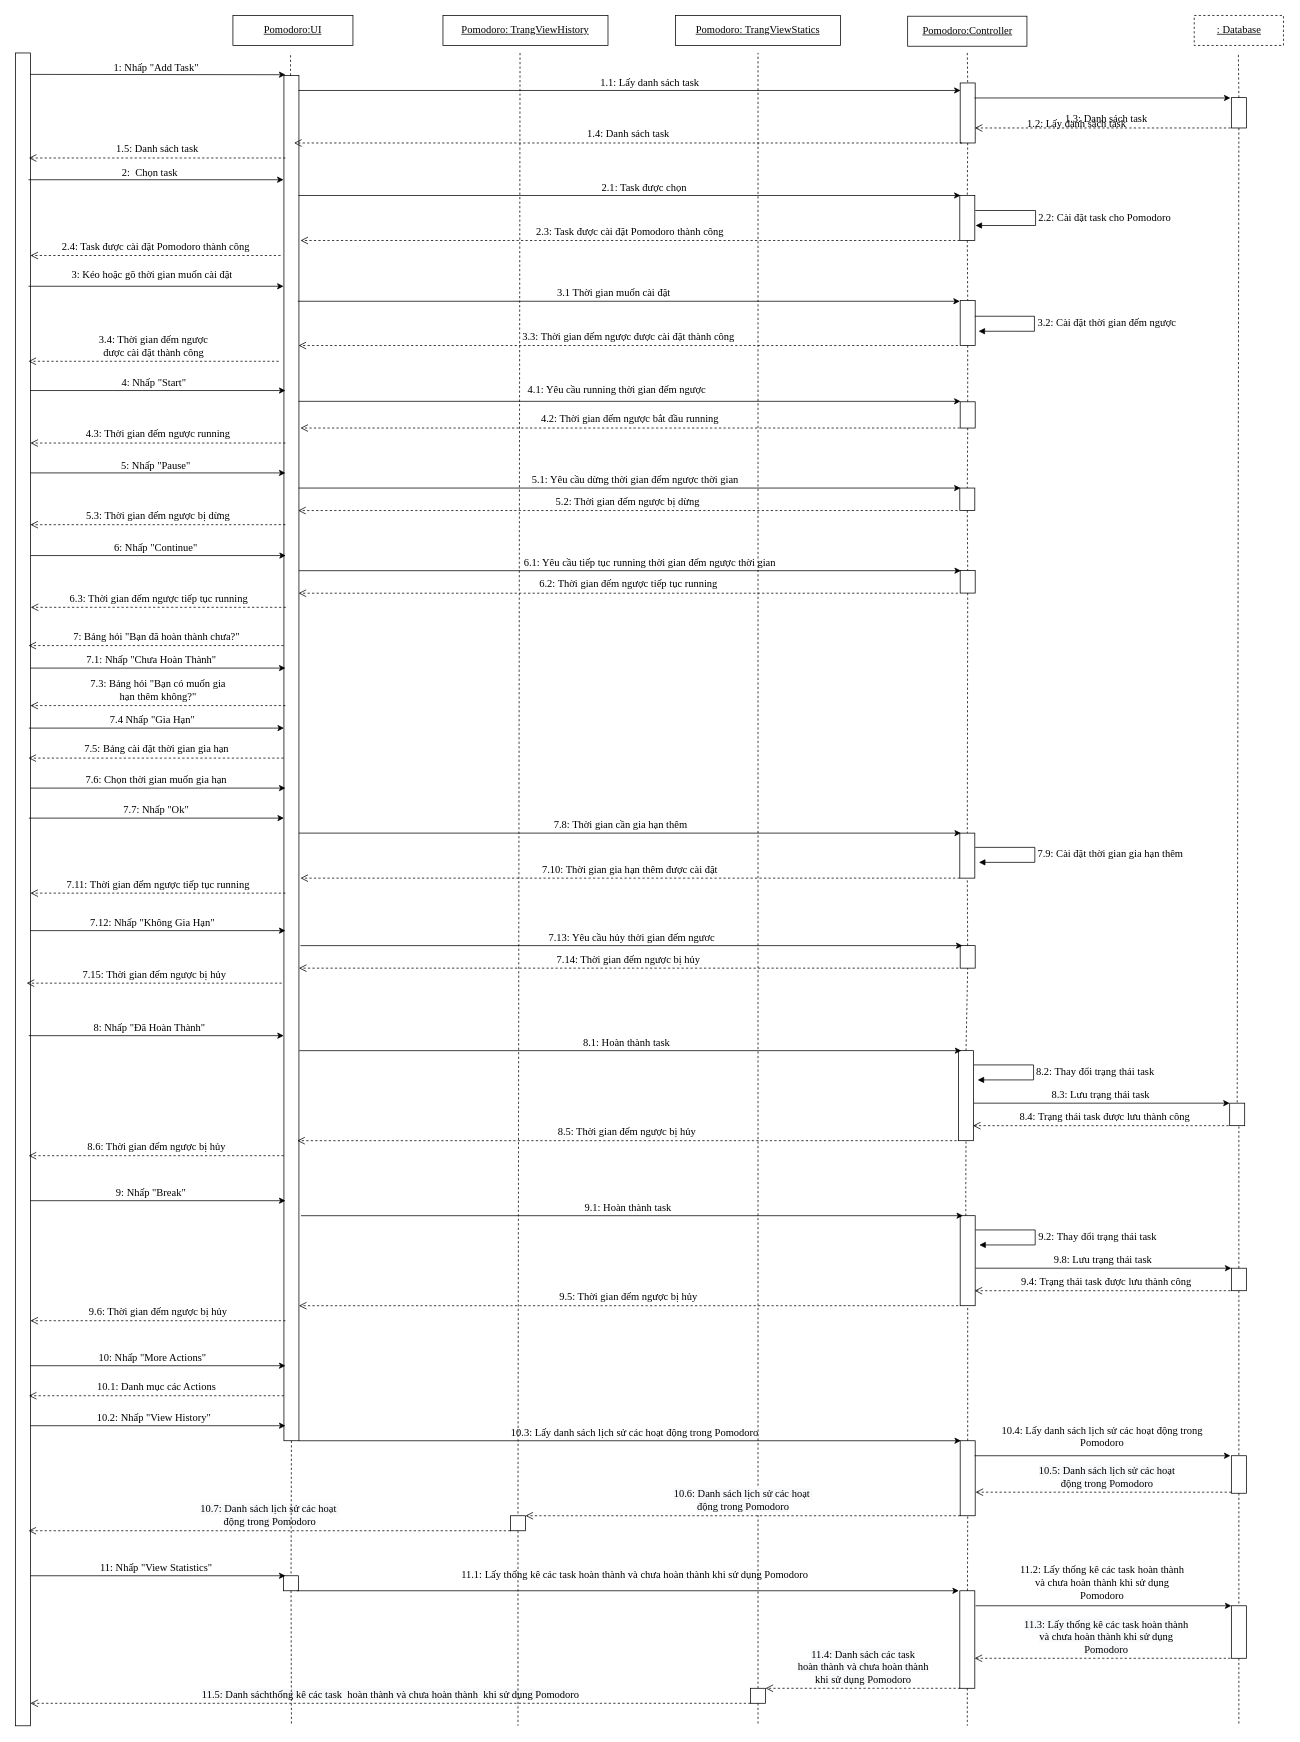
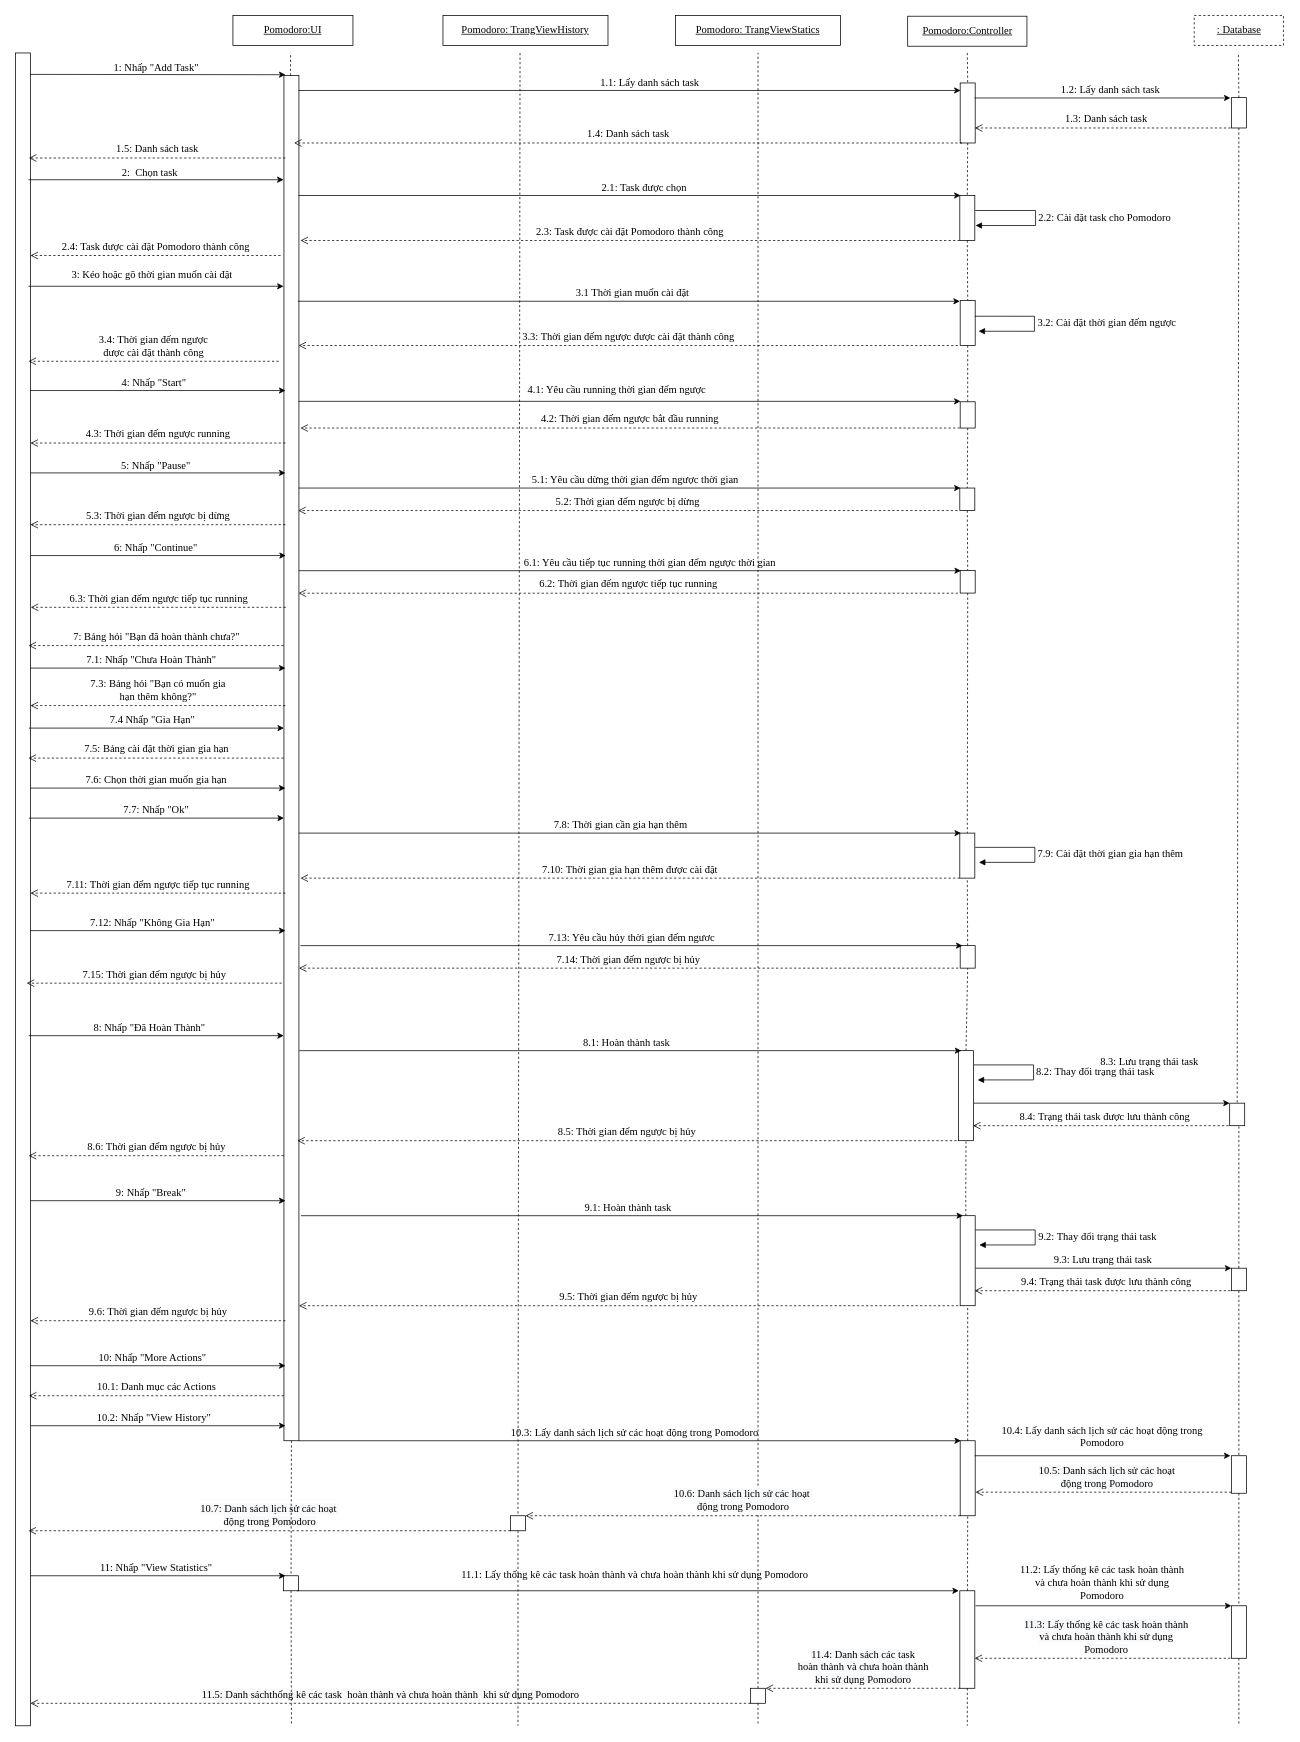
node "1.2: Lấy danh sách task": moved (1077, 124) -> (1110, 90)
node "3.1 Thời gian muốn cài đặt": moved (614, 294) -> (633, 294)
node "8.3: Lưu trạng thái task": moved (1101, 1095) -> (1149, 1062)
node "9.8: Lưu trạng thái task": label "9.8: Lưu trạng thái task" -> "9.3: Lưu trạng thái task"
